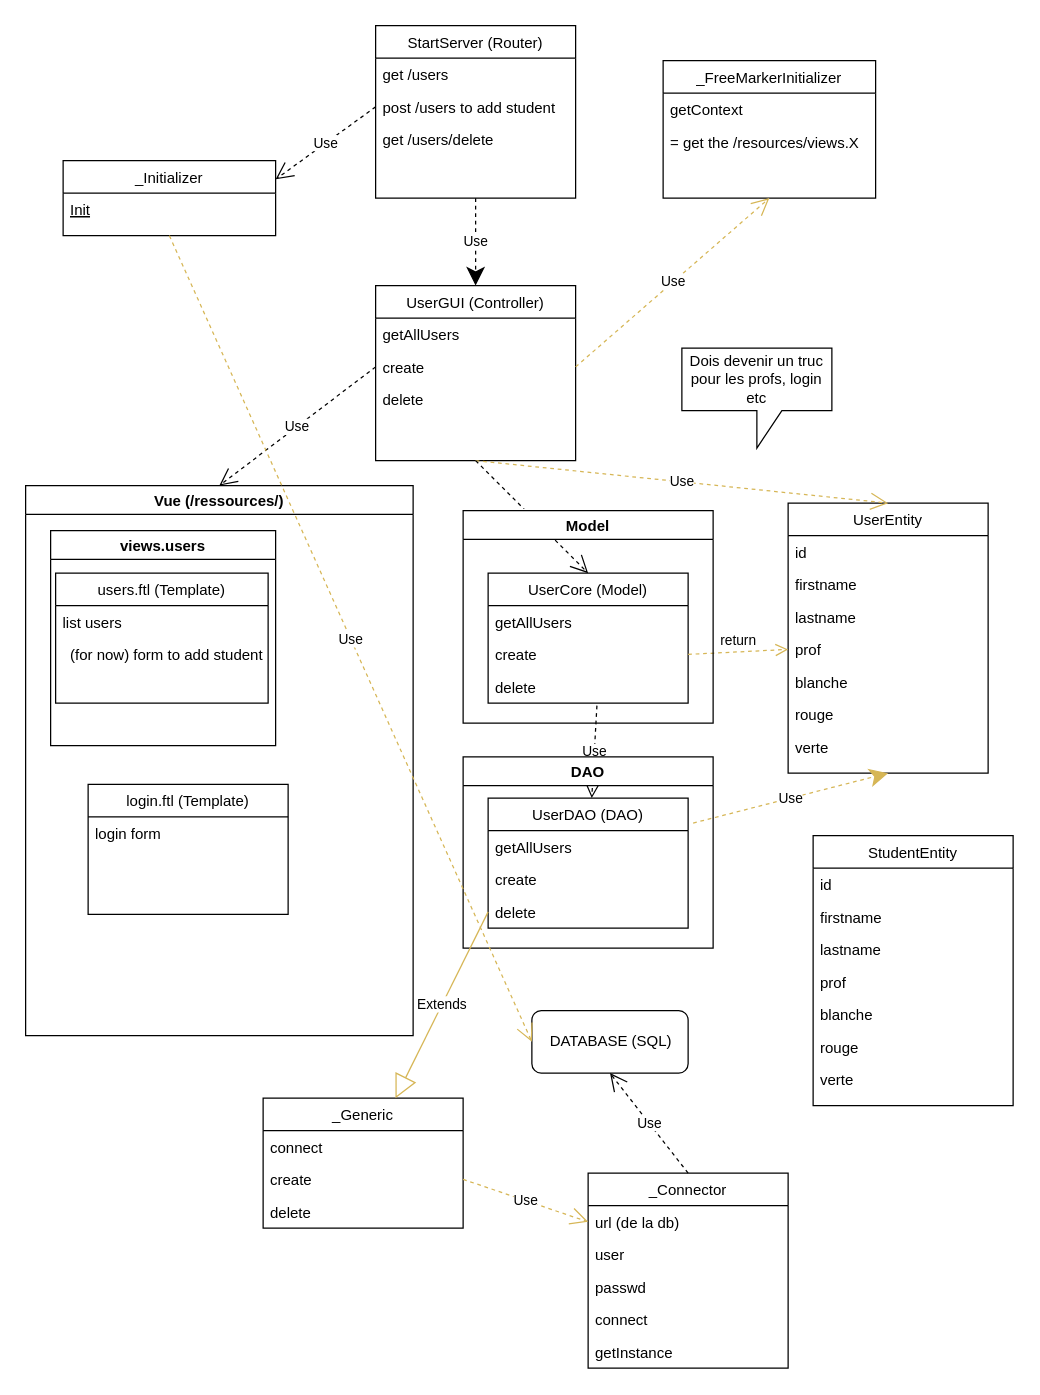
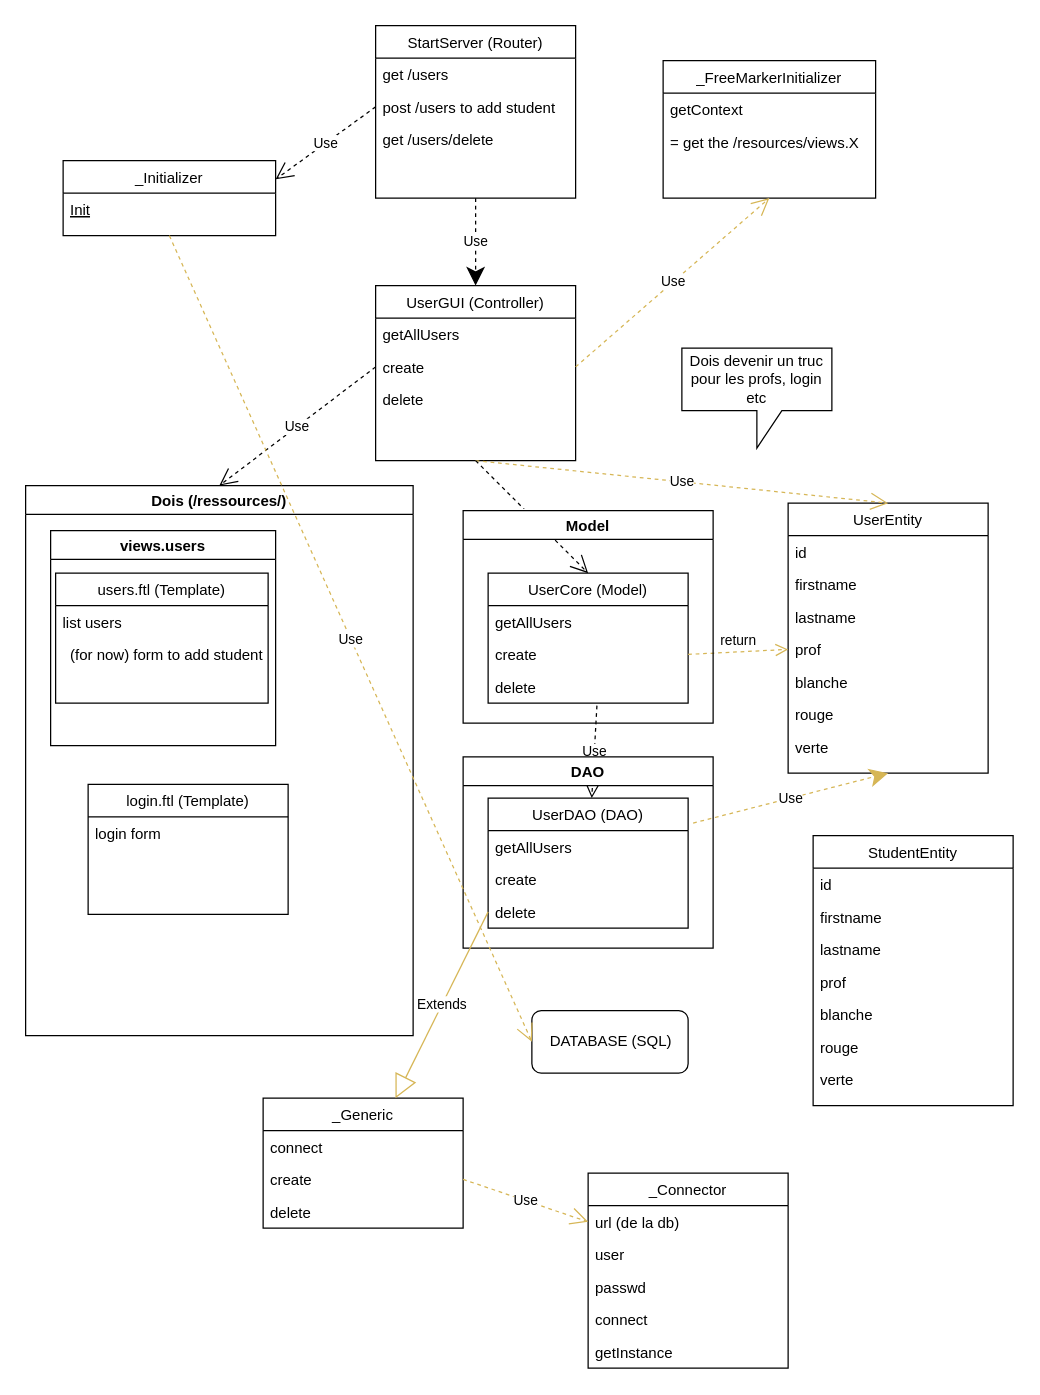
node "Vue (/ressources/)": label "Vue (/ressources/)" -> "Dois (/ressources/)"
edge "_Connector" -> "DATABASE (SQL)": removed, label "Use"
